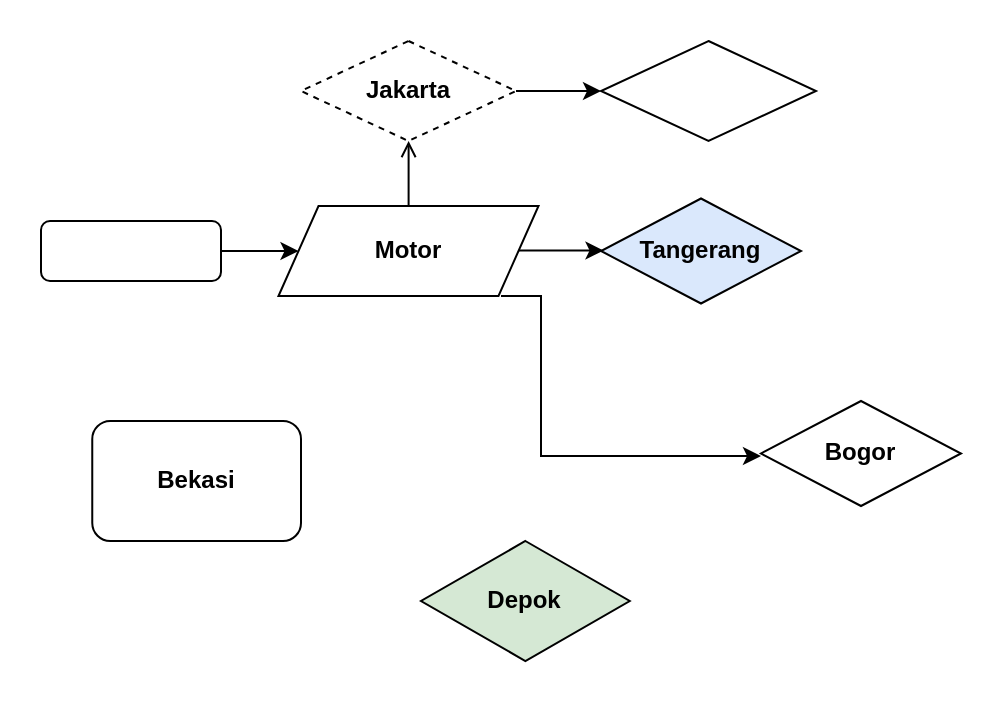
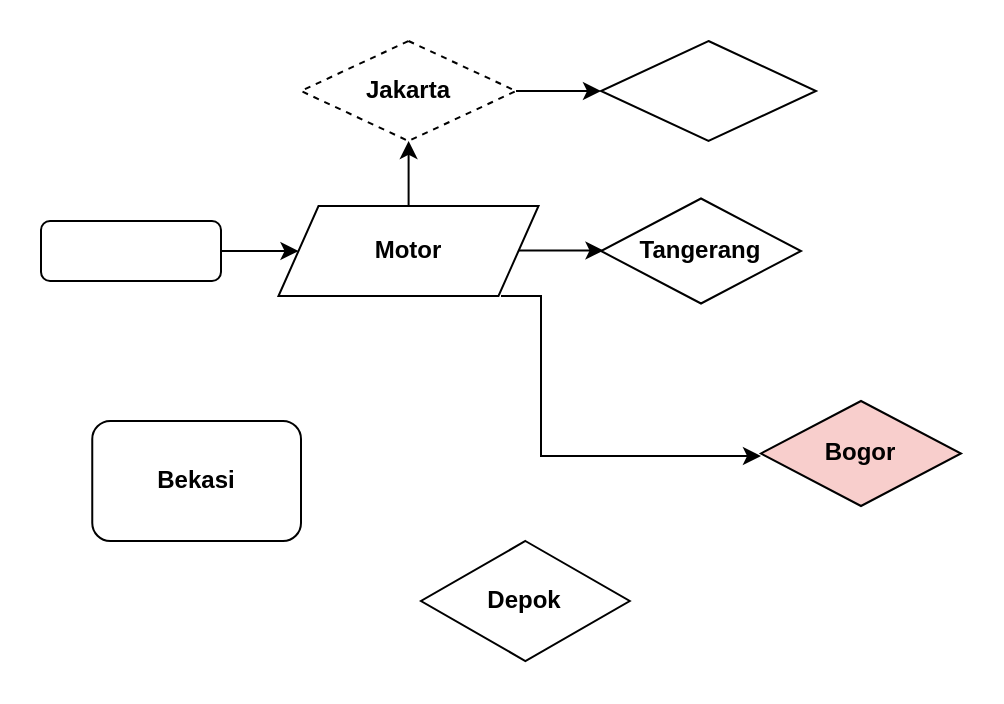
edge "Motor" -> "Jakarta": arrowhead open -> classic
node "Tangerang": fillcolor #dae8fc -> #ffffff
node "Bogor": fillcolor #ffffff -> #f8cecc
node "Depok": fillcolor #d5e8d4 -> #ffffff
